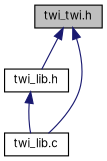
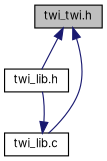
edge "twi_lib.c" -> "twi_lib.h": reversed
